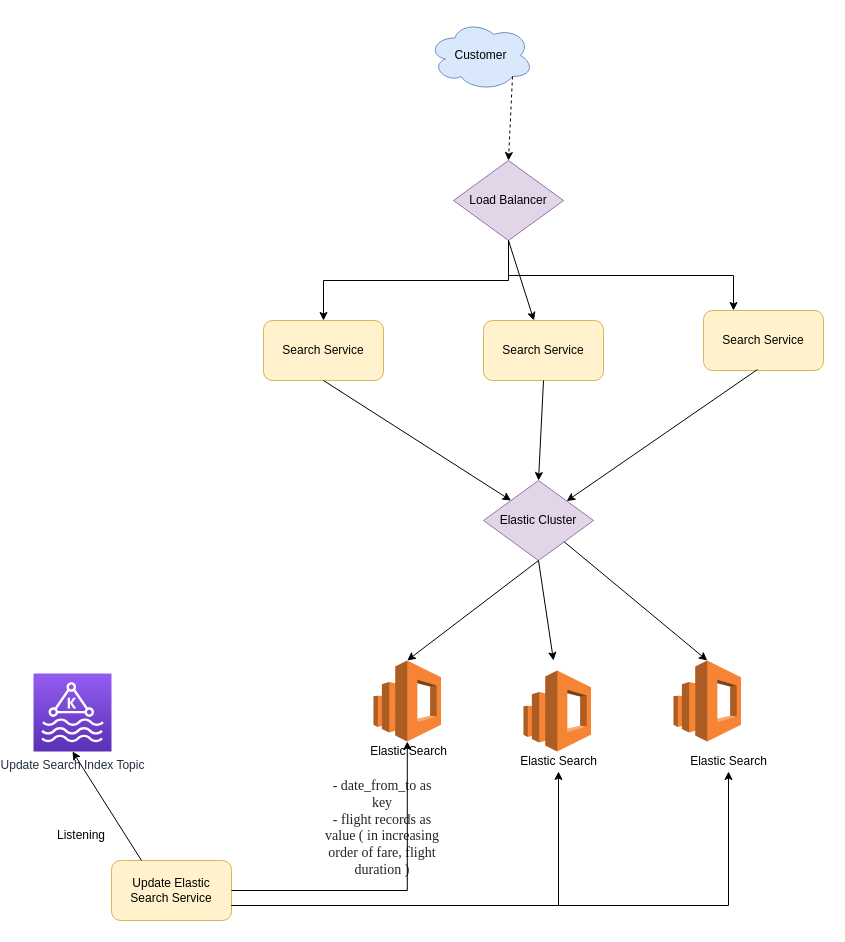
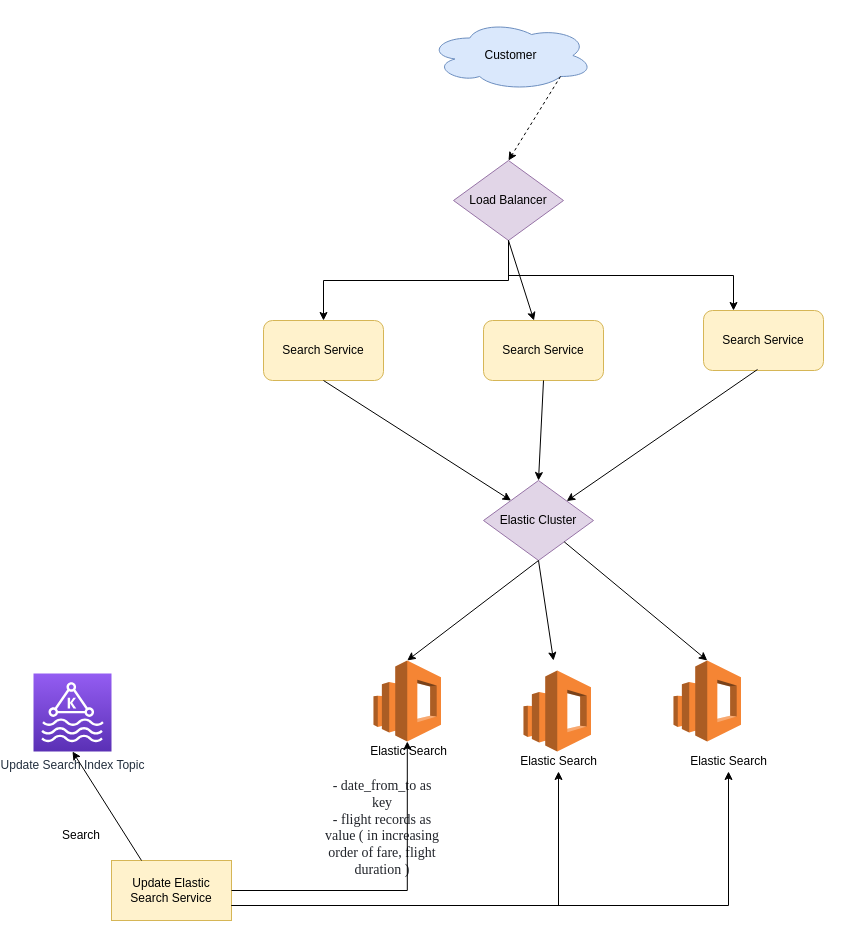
node "Customer": size 105x70 -> 165x70
node "Listening": label "Listening" -> "Search"
node "Update Elastic Search Service": shape rounded rectangle -> rectangle
